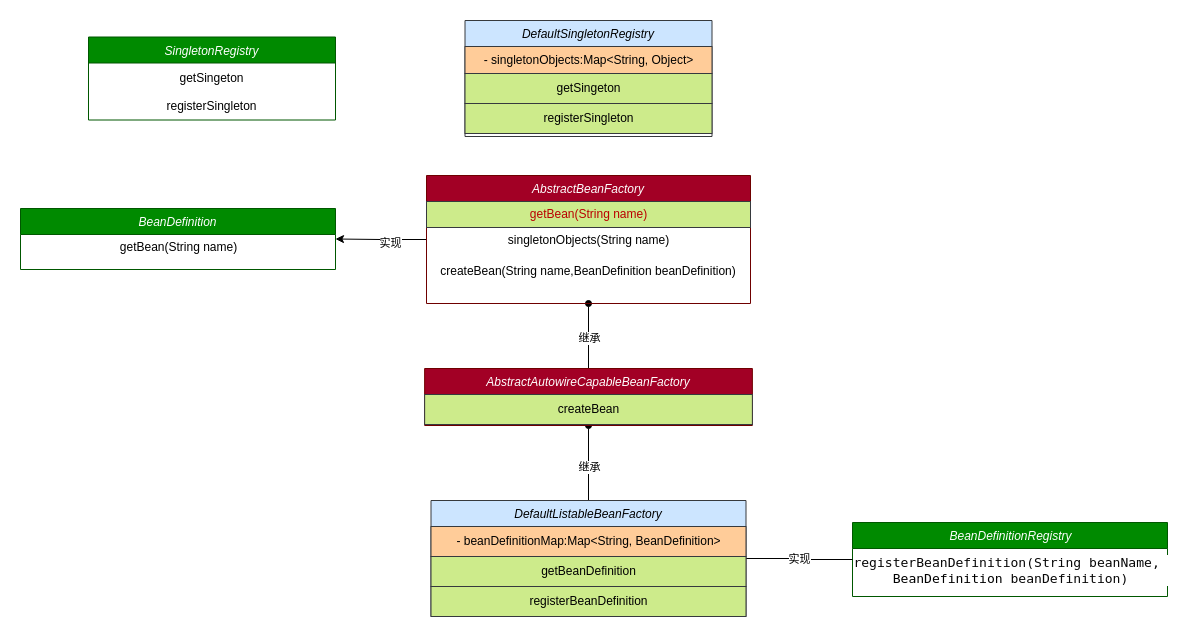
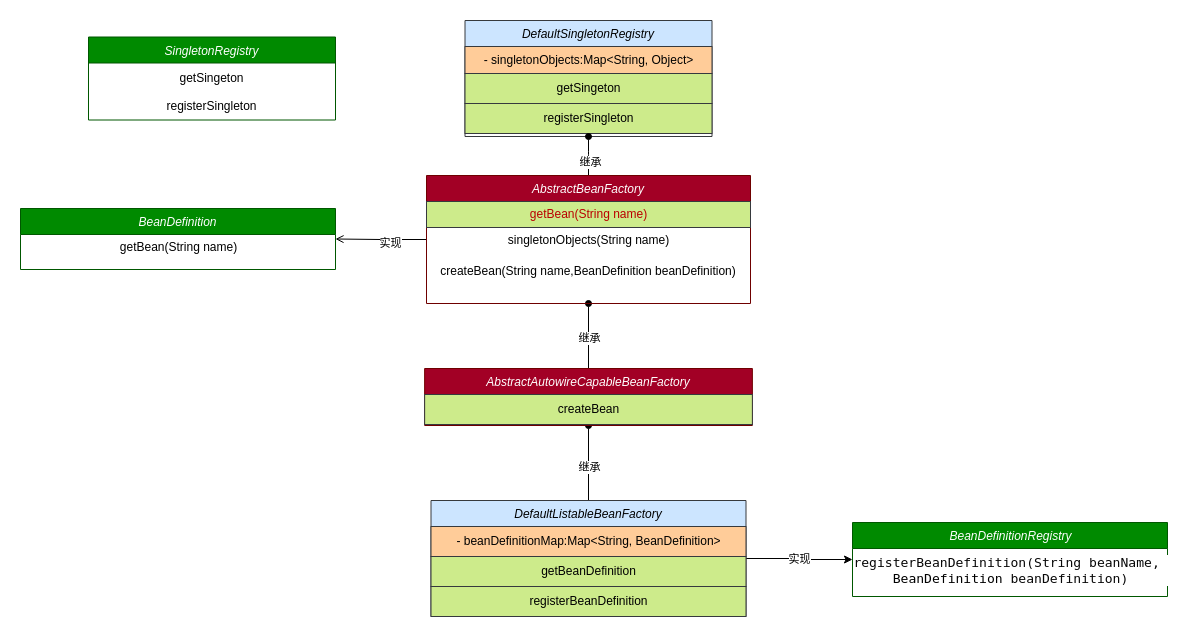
edge "AbstractBeanFactory" -> "DefaultSingletonRegistry": added, label "继承"
edge "AbstractBeanFactory" -> "BeanDefinition": arrowhead classic -> open
edge "DefaultListableBeanFactory" -- "BeanDefinitionRegistry": arrowhead none -> classic
